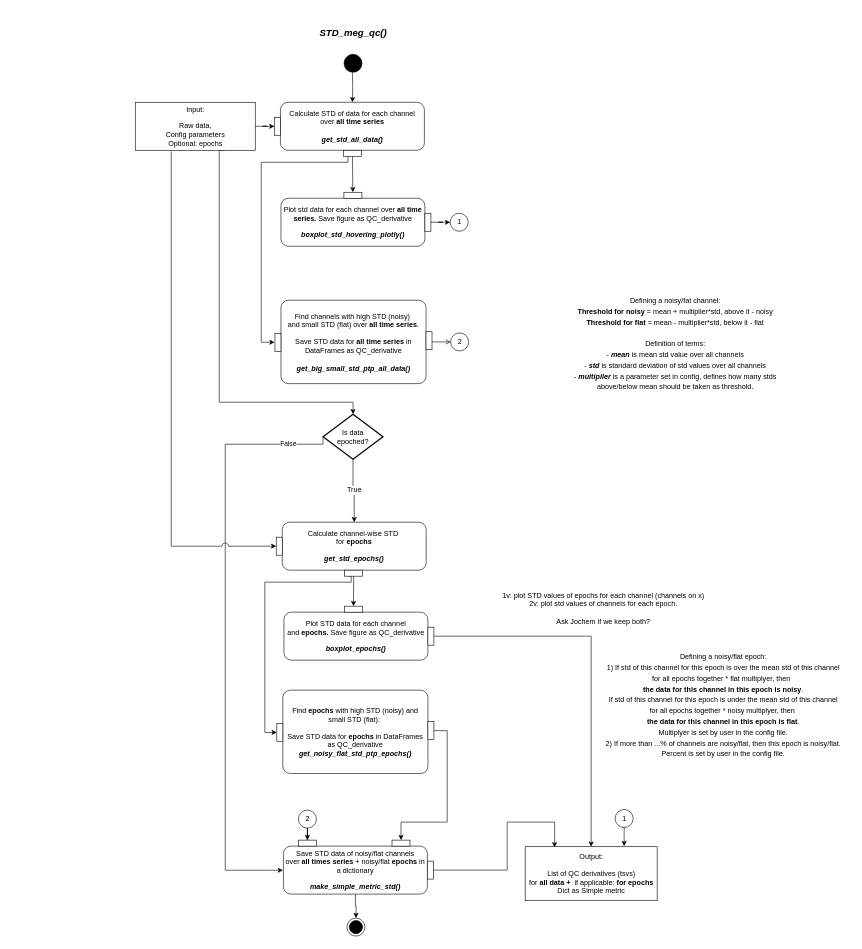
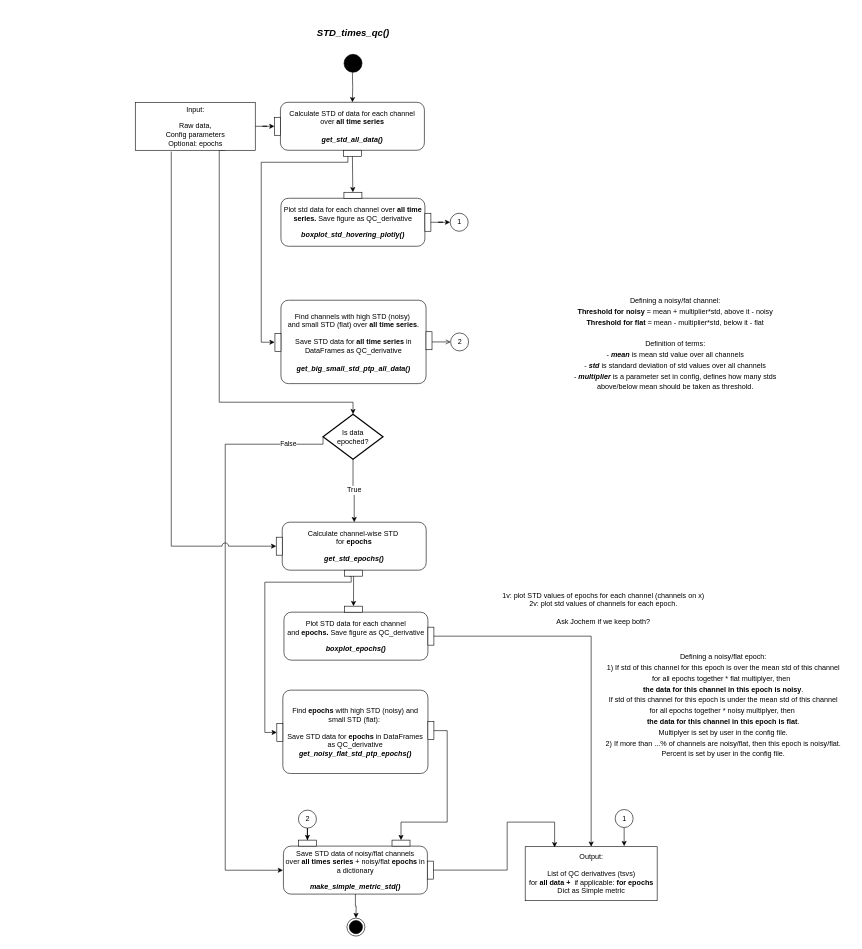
node "STD_meg_qc()": label "STD_meg_qc()" -> "STD_times_qc()"
